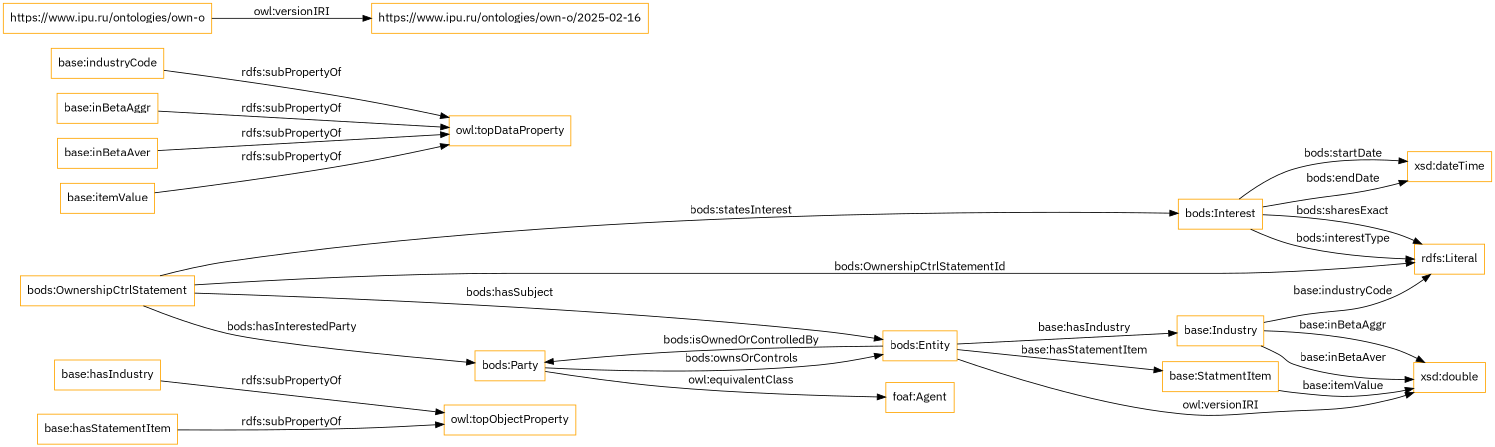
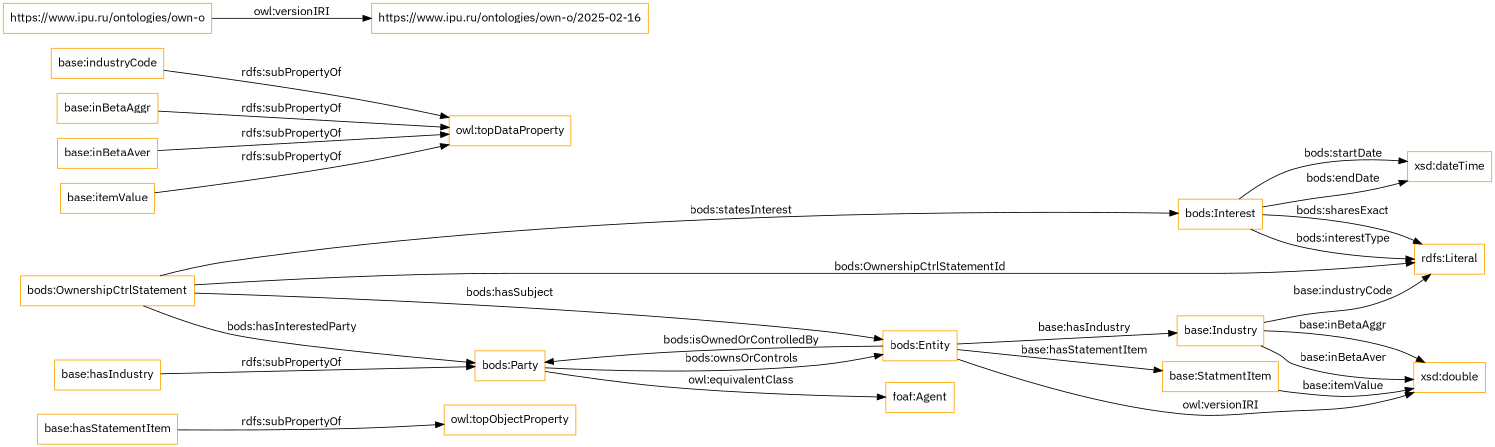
edge "base:hasIndustry" -> "owl:topObjectProperty": now "base:hasIndustry" -> "bods:Party"
